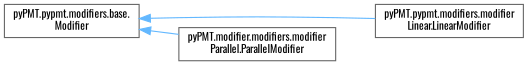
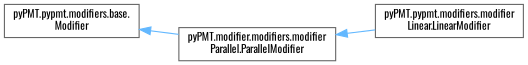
edge "pyPMT.pypmt.modifiers.modifier Linear.LinearModifier" -> "pyPMT.pypmt.modifiers.base. Modifier": now "pyPMT.pypmt.modifiers.modifier Linear.LinearModifier" -> "pyPMT.modifier.modifiers.modifier Parallel.ParallelModifier"
